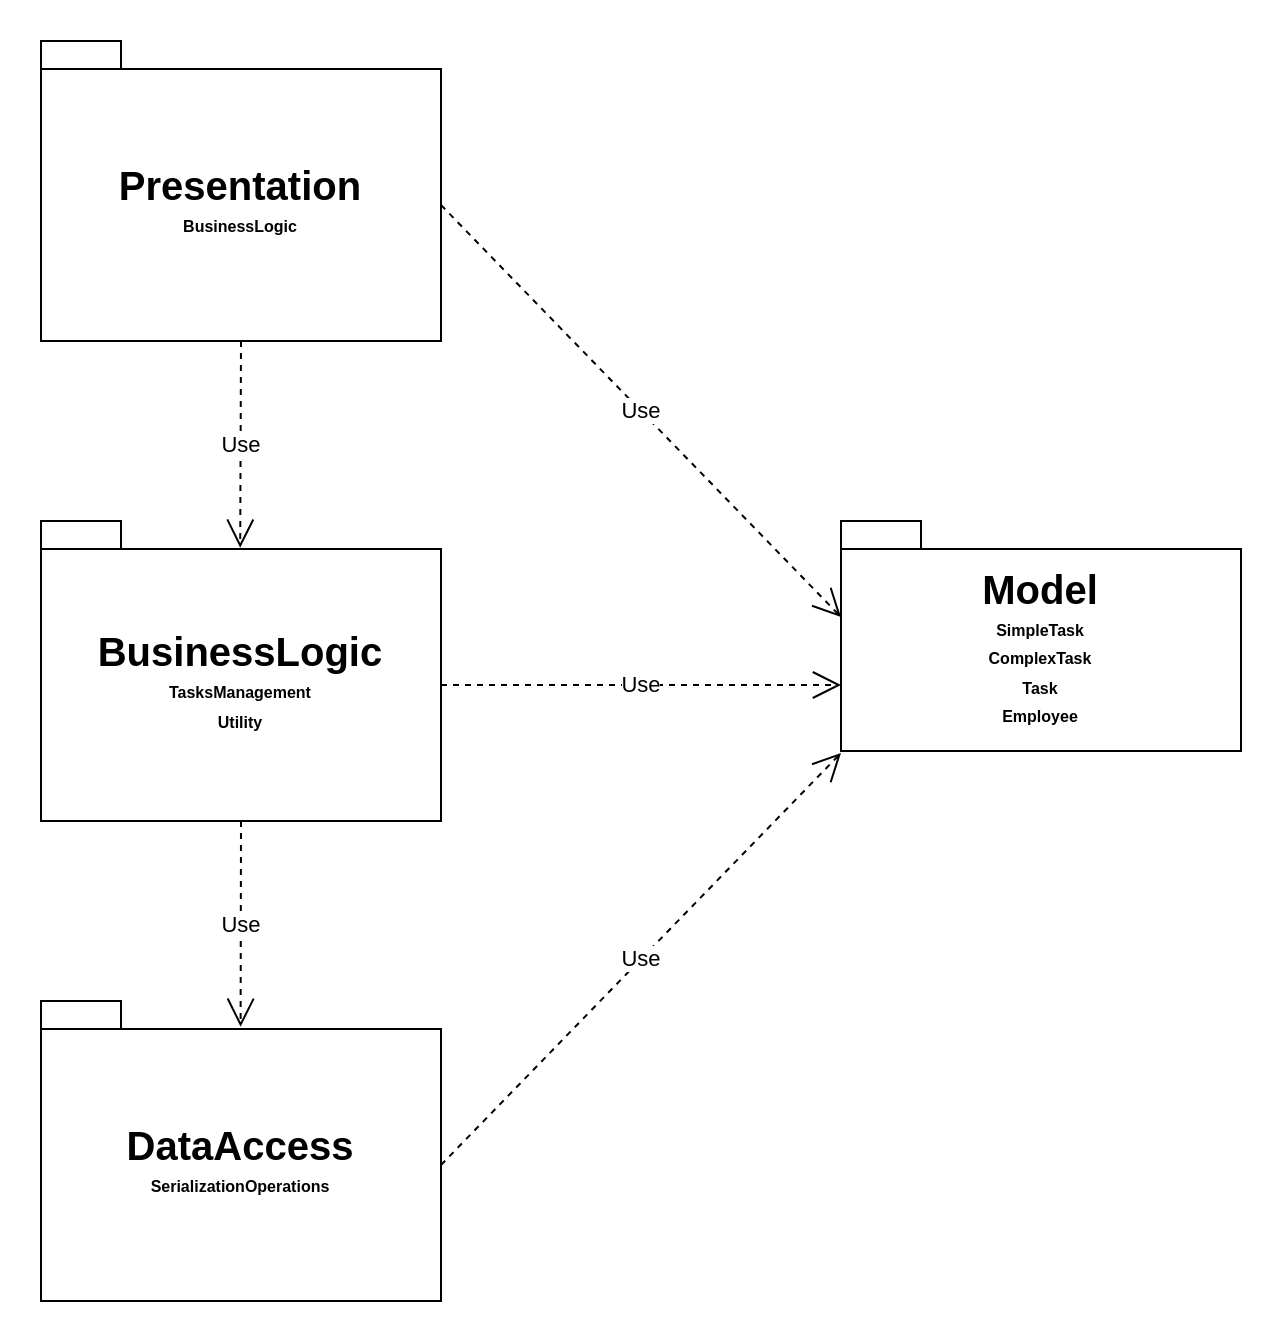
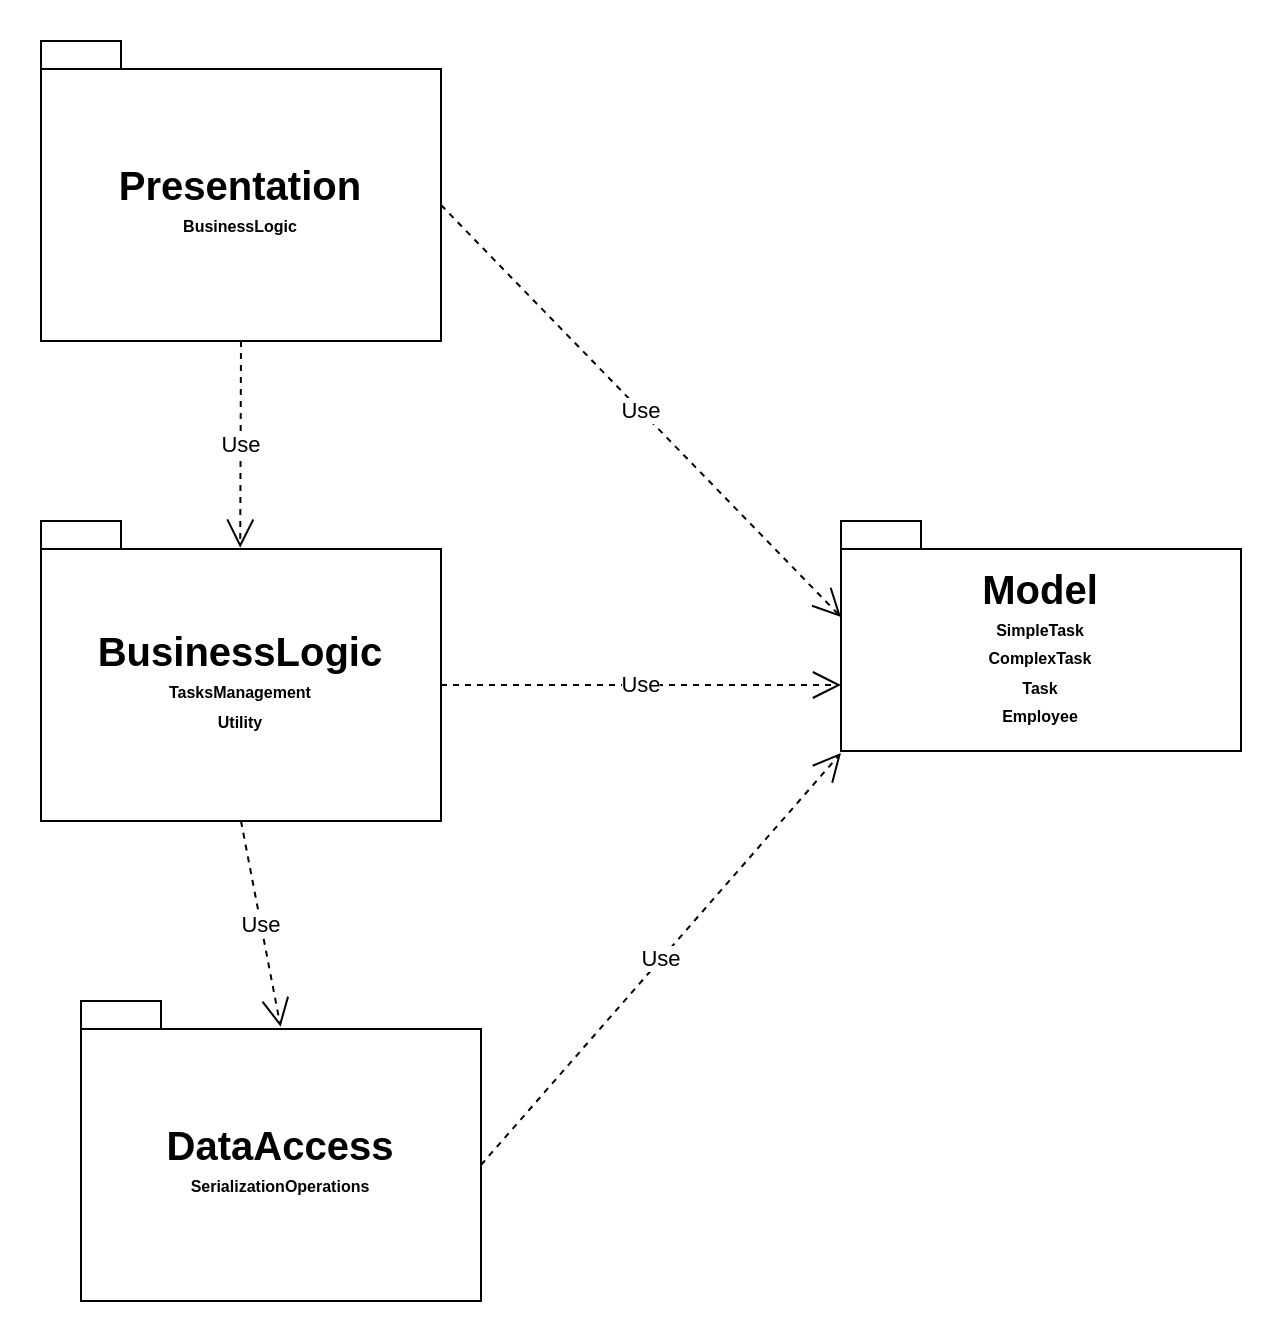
node "DataAccess SerializationOperations": moved (241, 1151) -> (281, 1151)
